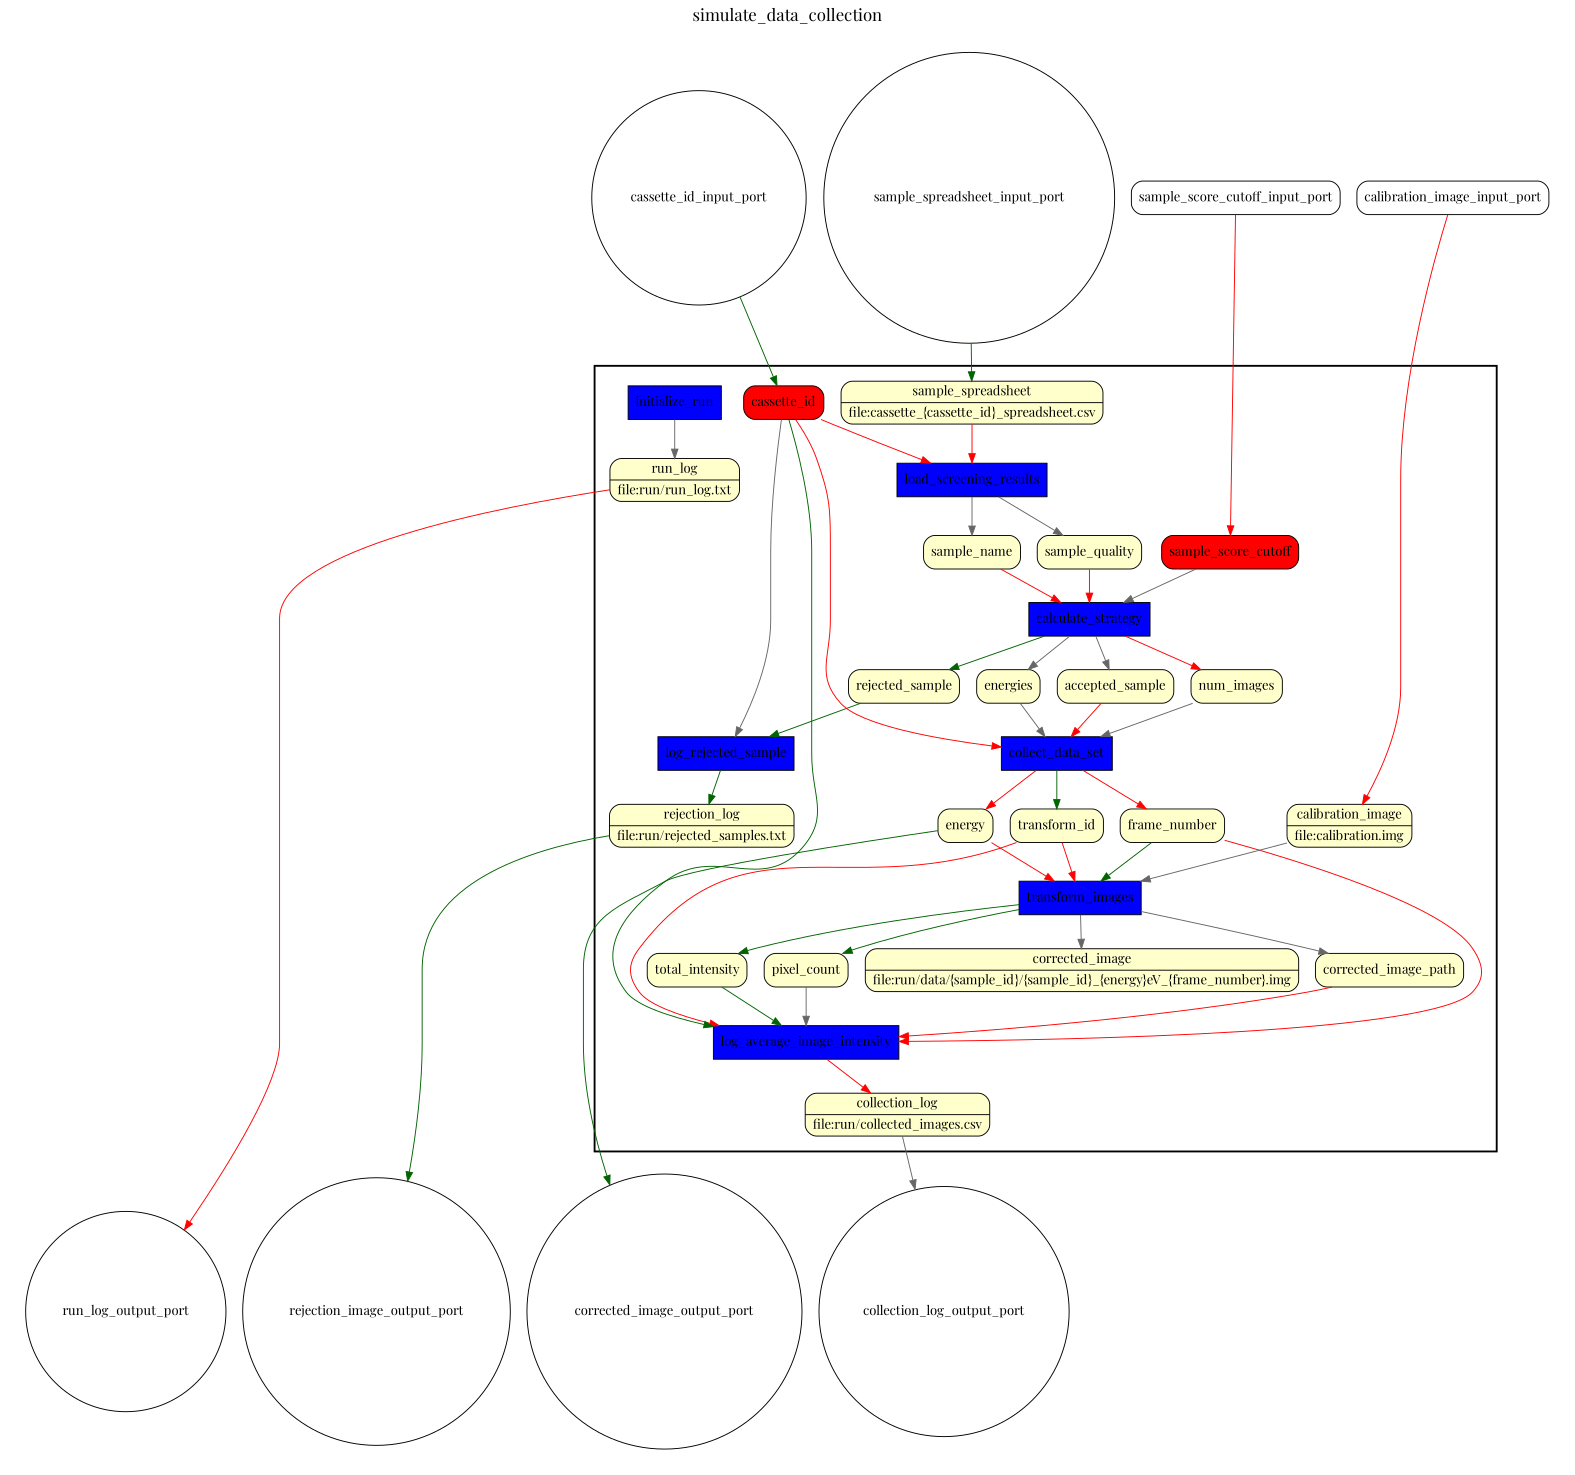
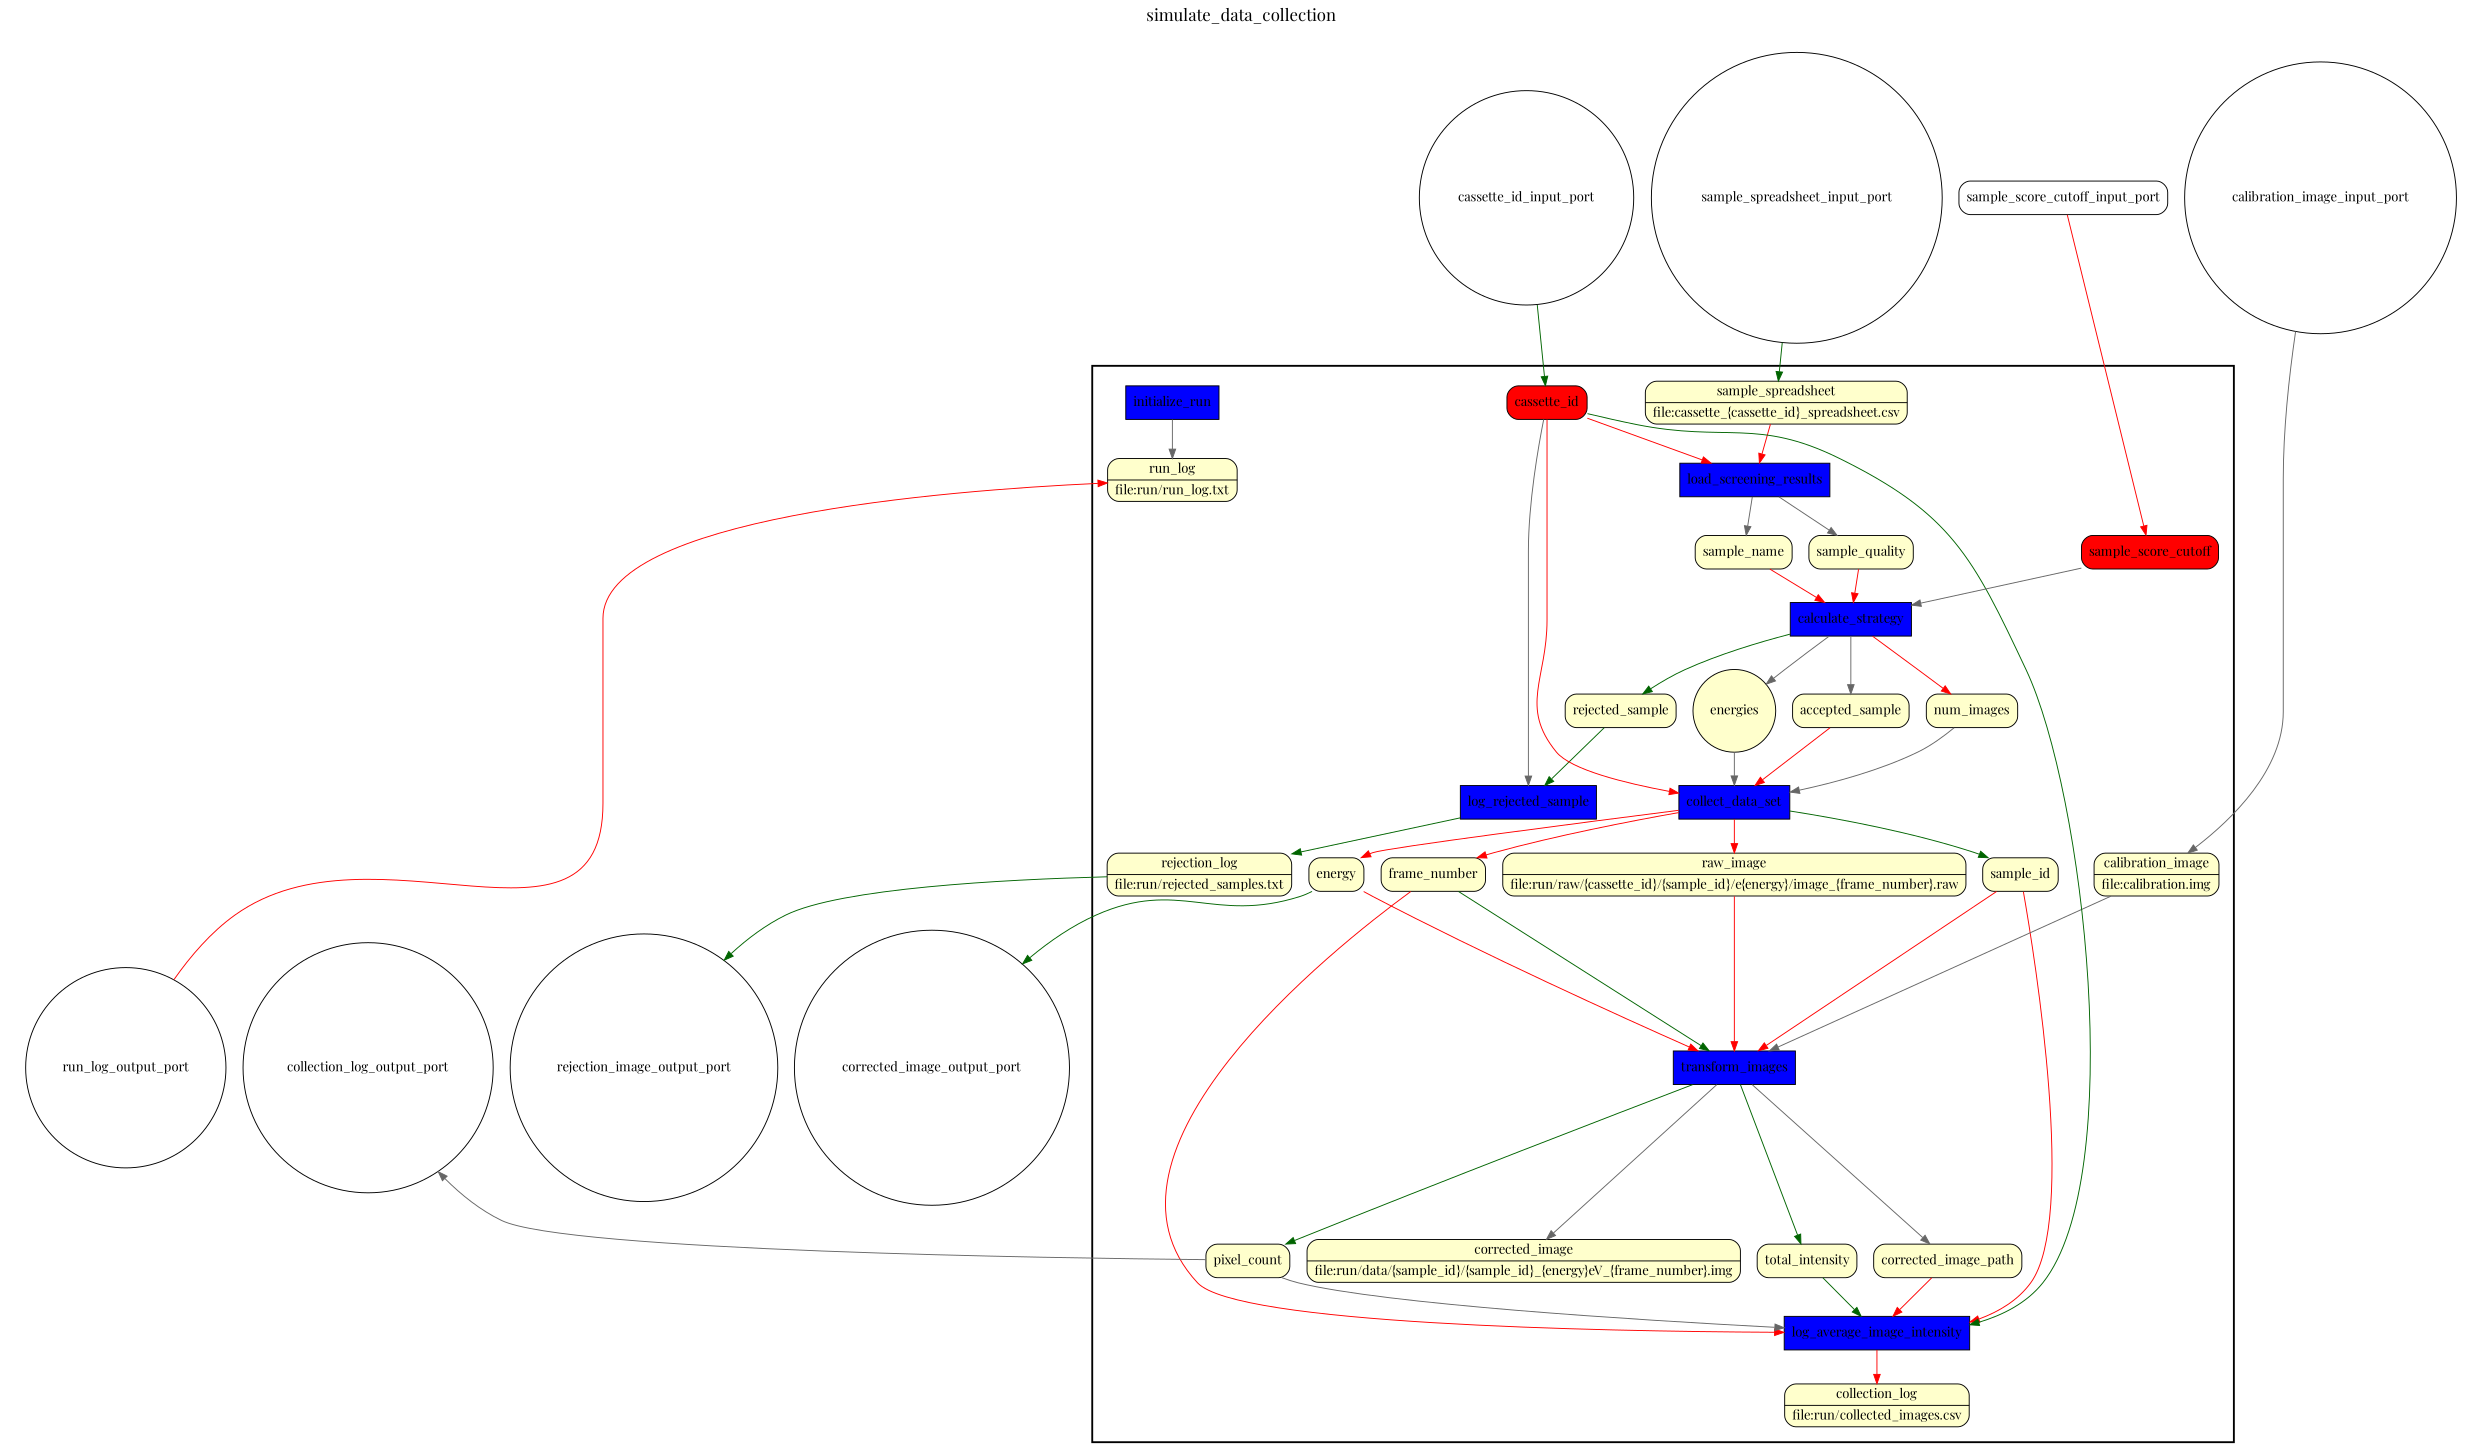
node "calibration_image_input_port": shape box -> circle
edge "calibration_image_input_port" -> "calibration_image": color red -> gray40
node "energies": shape box -> circle
edge "run_log" -> "run_log_output_port": reversed
node "transform_id": label "transform_id" -> "sample_id"
node "raw_image": added
edge "collection_log" -> "collection_log_output_port": now "pixel_count" -> "collection_log_output_port"
